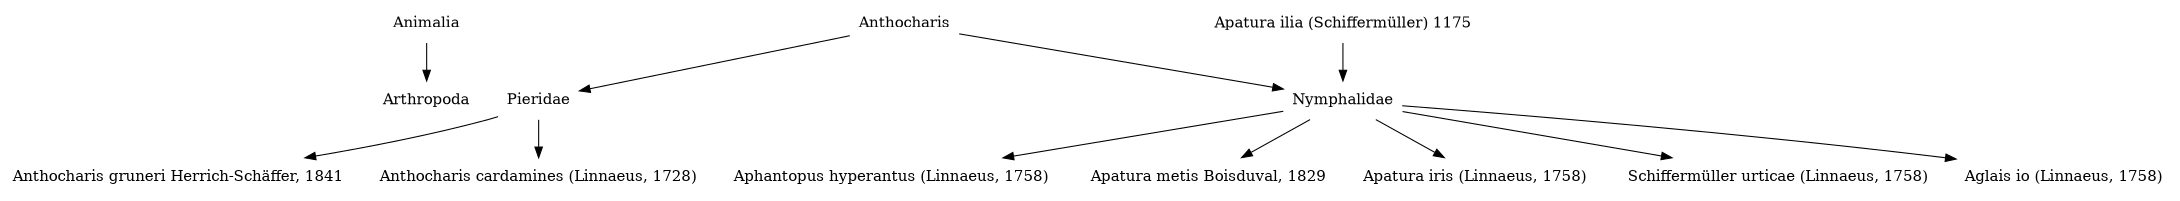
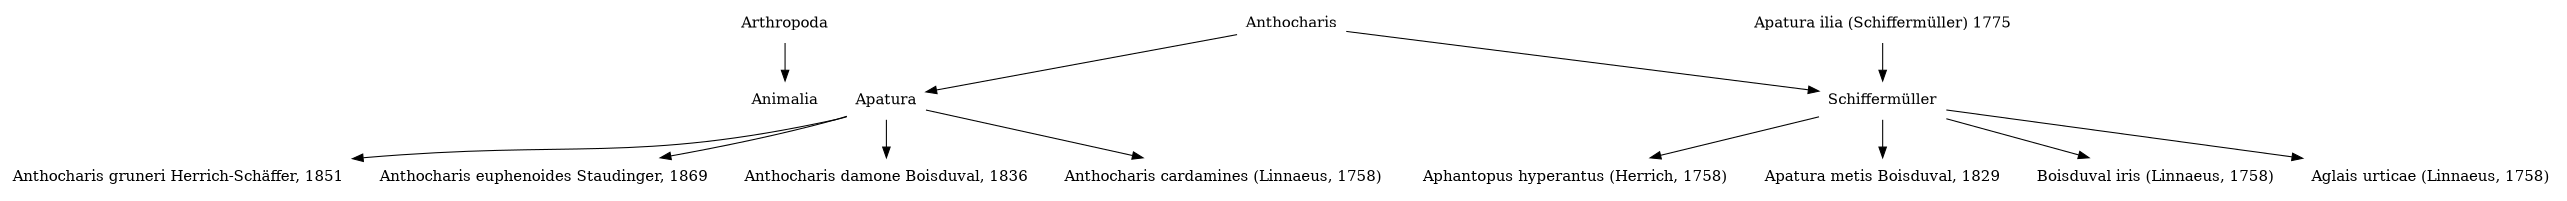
node "Apatura ilia (Schiffermüller) 1175": label "Apatura ilia (Schiffermüller) 1175" -> "Apatura ilia (Schiffermüller) 1775"
edge "Animalia" -> "Arthropoda": reversed
node "Pieridae": label "Pieridae" -> "Apatura"
node "Nymphalidae": label "Nymphalidae" -> "Schiffermüller"
node "Anthocharis gruneri Herrich-Schäffer, 1841": label "Anthocharis gruneri Herrich-Schäffer, 1841" -> "Anthocharis gruneri Herrich-Schäffer, 1851"
node "Anthocharis cardamines (Linnaeus, 1728)": label "Anthocharis cardamines (Linnaeus, 1728)" -> "Anthocharis cardamines (Linnaeus, 1758)"
node "Anthocharis euphenoides Staudinger, 1869": added
node "Anthocharis damone Boisduval, 1836": added
node "Aphantopus hyperantus (Linnaeus, 1758)": label "Aphantopus hyperantus (Linnaeus, 1758)" -> "Aphantopus hyperantus (Herrich, 1758)"
node "Apatura iris (Linnaeus, 1758)": label "Apatura iris (Linnaeus, 1758)" -> "Boisduval iris (Linnaeus, 1758)"
node "Schiffermüller urticae (Linnaeus, 1758)": label "Schiffermüller urticae (Linnaeus, 1758)" -> "Aglais urticae (Linnaeus, 1758)"
node "Aglais io (Linnaeus, 1758)": removed
